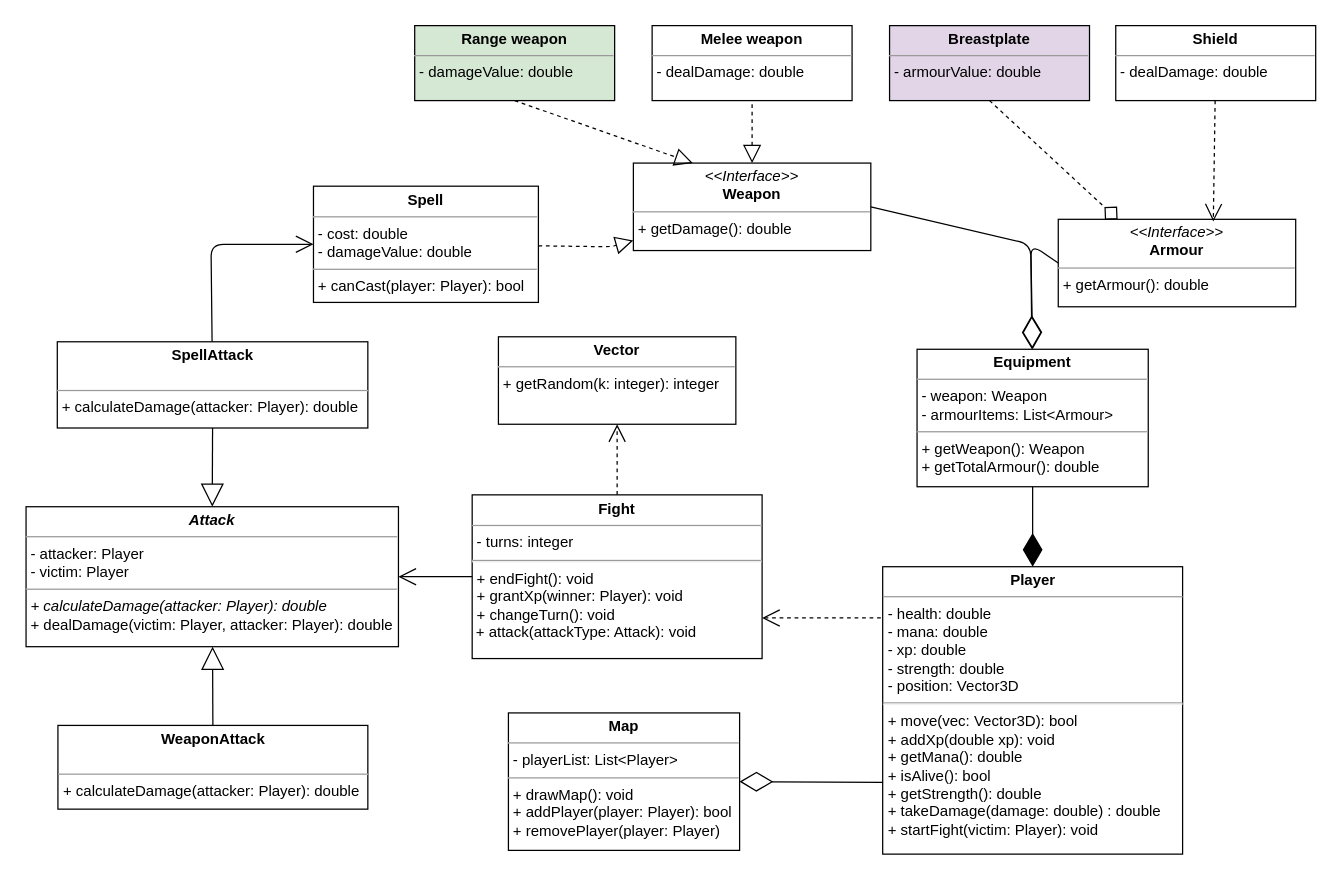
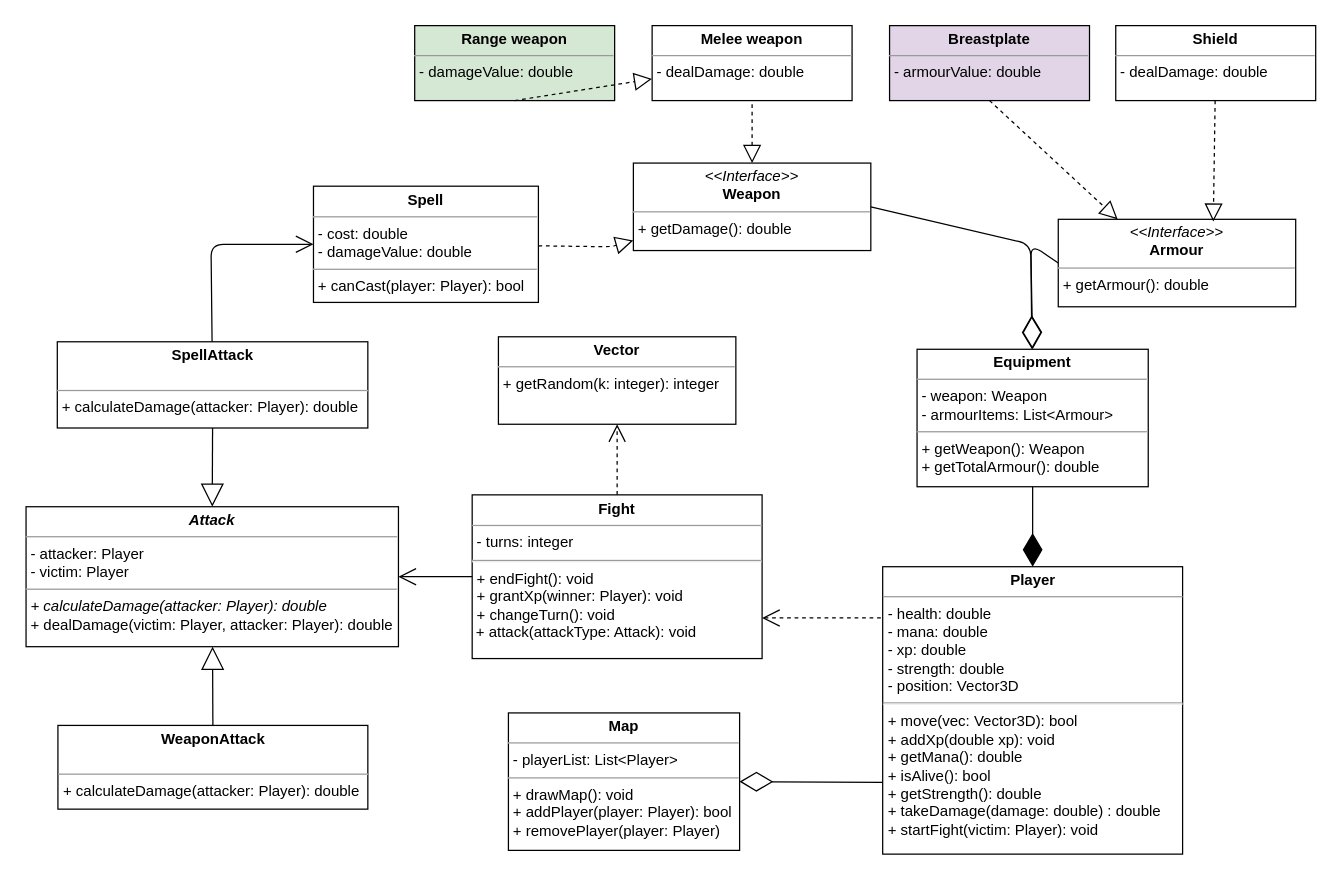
edge "Range weapon - damageValue: double" -> "<<Interface>> Weapon + getDamage(): double": now "Range weapon - damageValue: double" -> "Melee weapon - dealDamage: double"
edge "Breastplate - armourValue: double" -> "<<Interface>> Armour + getArmour(): double": arrowhead diamond -> block
edge "Shield - dealDamage: double" -> "<<Interface>> Armour + getArmour(): double": arrowhead open -> block
